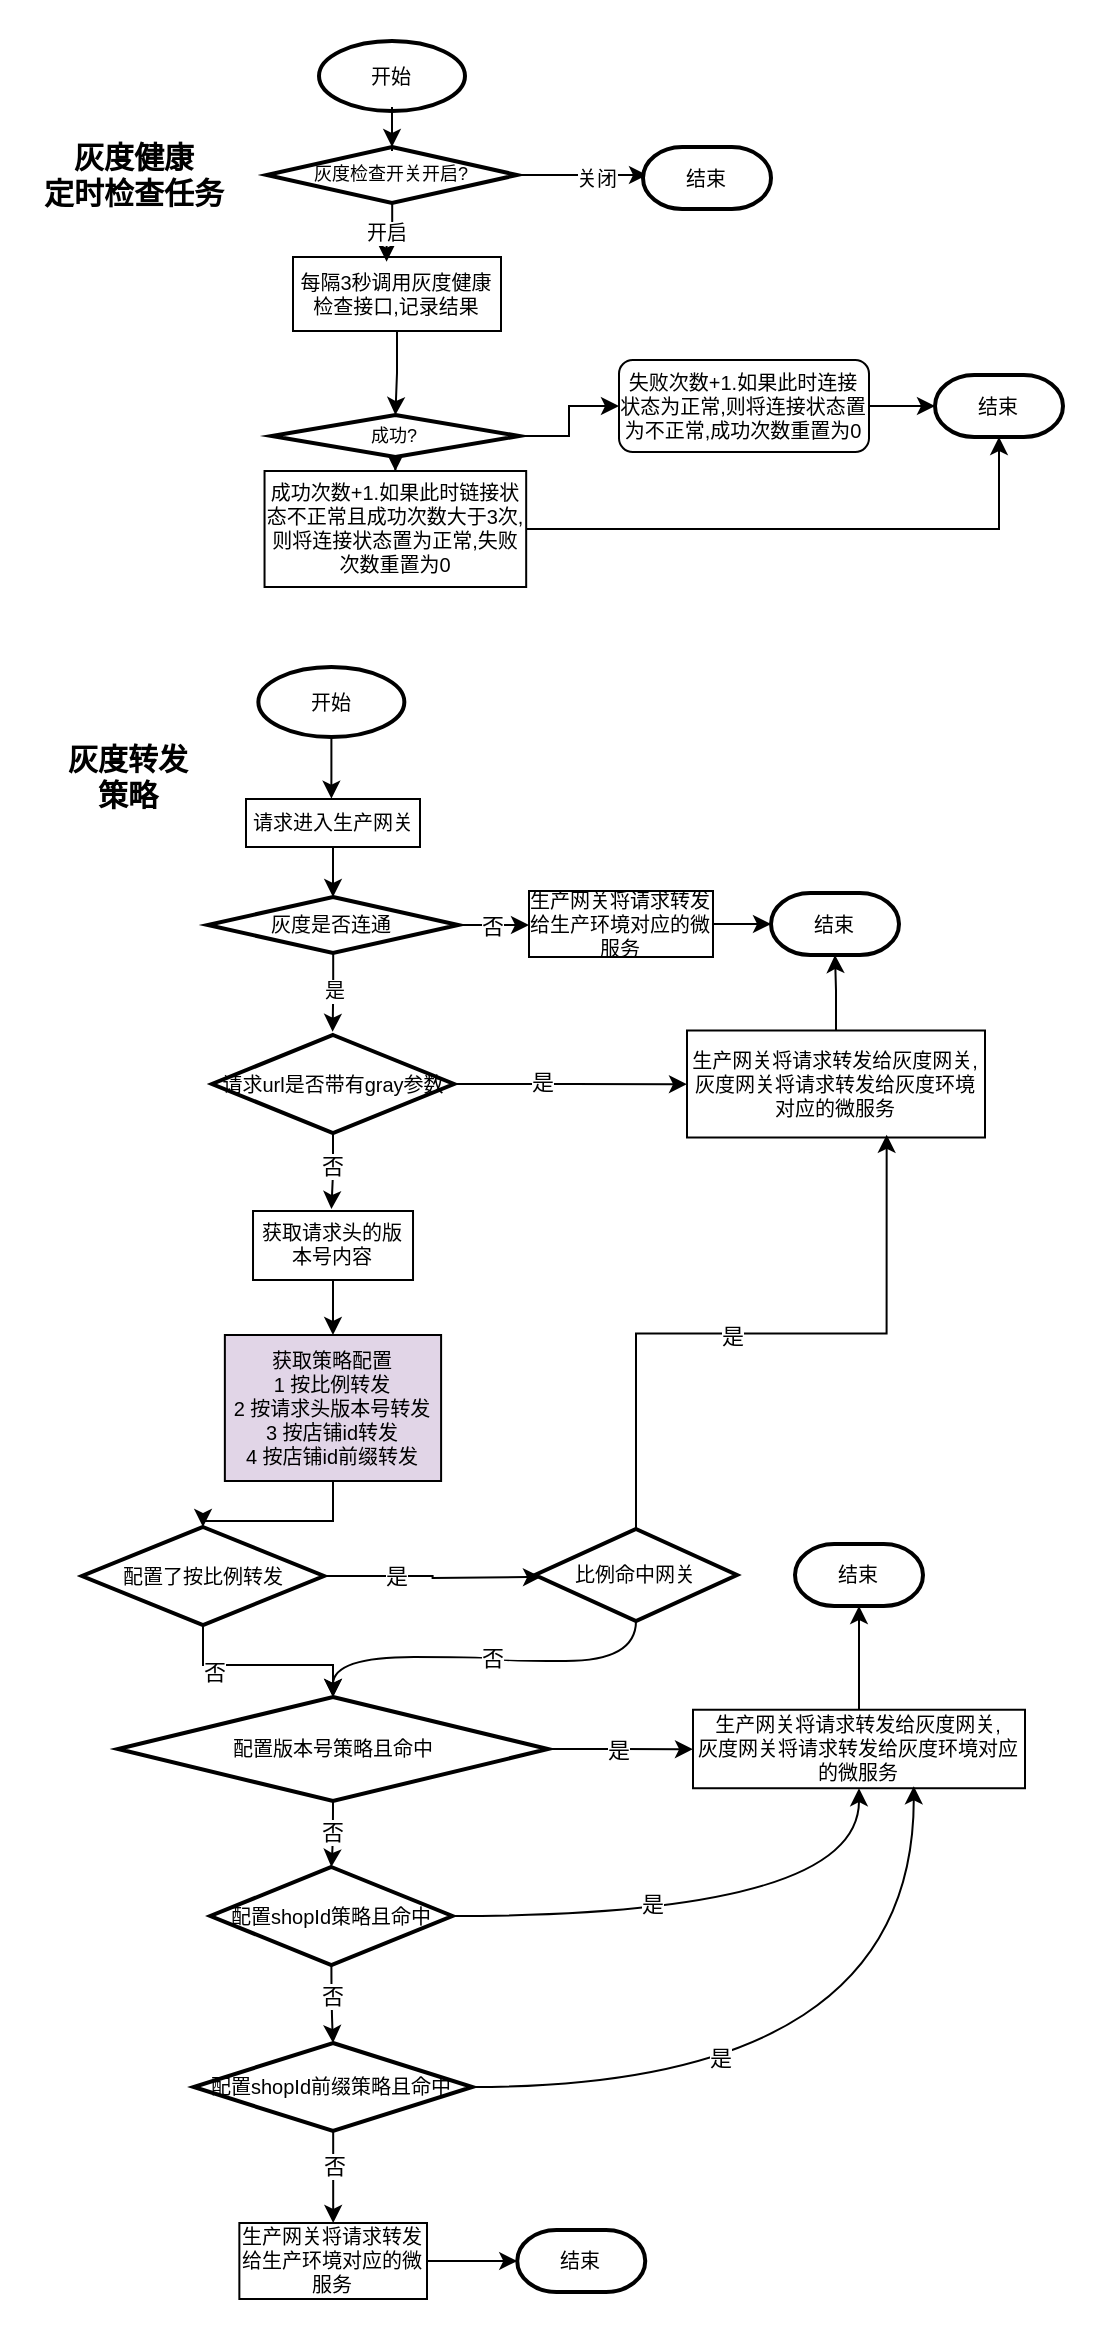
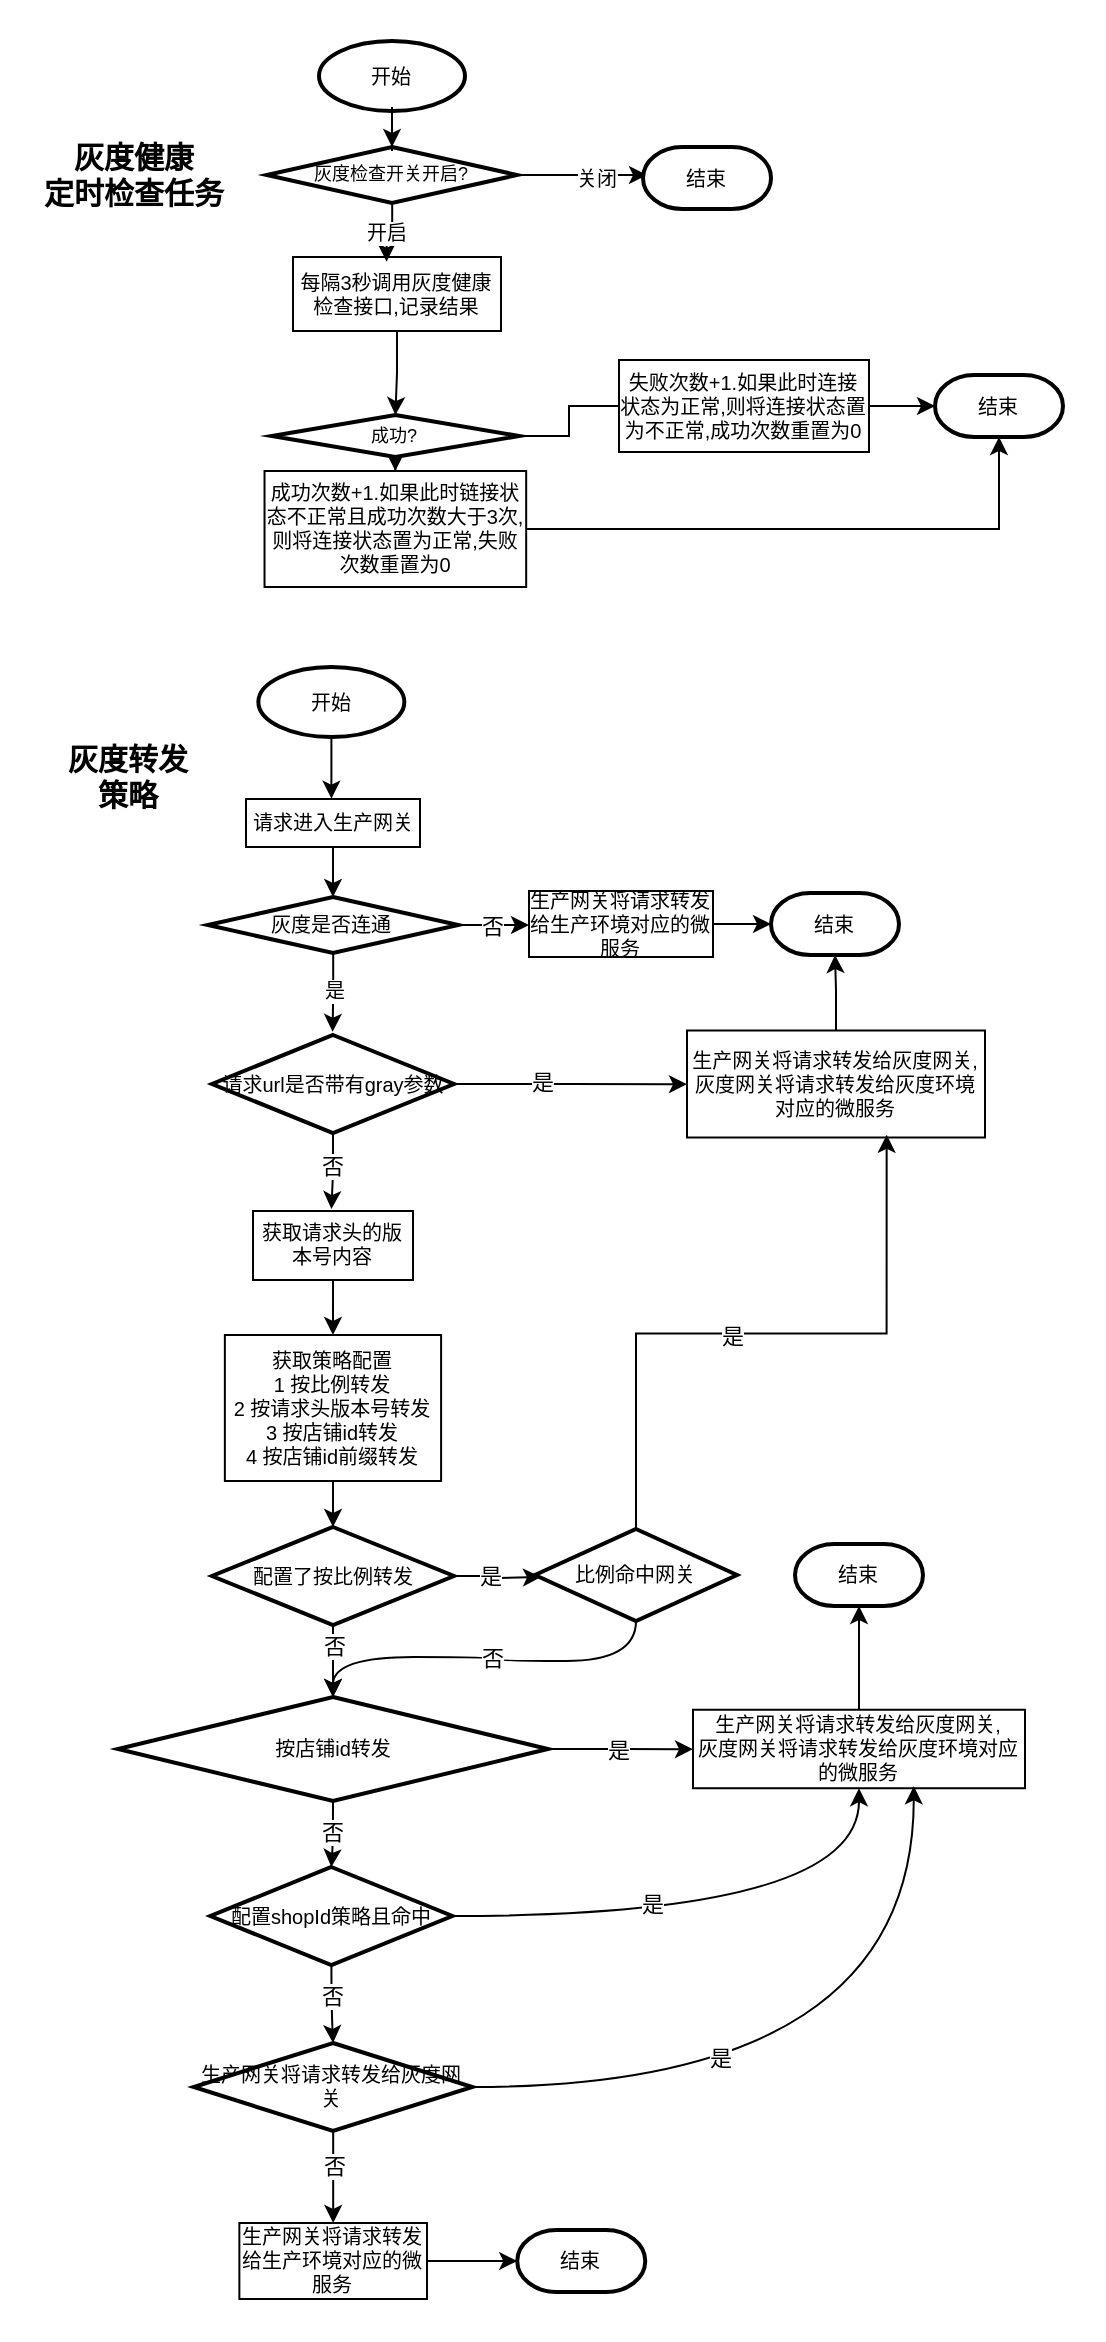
edge "成功?" -> "失败次数+1.如果此时连接状态为正常,则将连接状态置为不正常,成功次数重置为0": arrowhead classic -> none
node "失败次数+1.如果此时连接状态为正常,则将连接状态置为不正常,成功次数重置为0": shape rounded rectangle -> rectangle
node "获取策略配置 1 按比例转发 2 按请求头版本号转发 3 按店铺id转发 4 按店铺id前缀转发": fillcolor #e1d5e7 -> #ffffff
node "配置了按比例转发": moved (203, 1576) -> (333, 1576)
node "配置版本号策略且命中": label "配置版本号策略且命中" -> "按店铺id转发"
node "配置shopId前缀策略且命中": label "配置shopId前缀策略且命中" -> "生产网关将请求转发给灰度网关"
